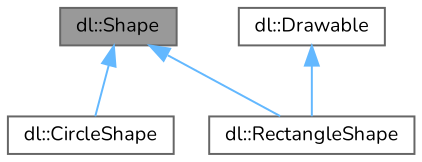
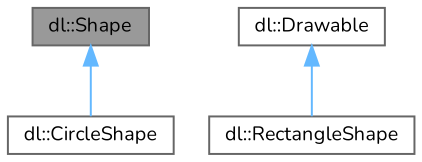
edge "dl::RectangleShape" -> "dl::Shape": removed
